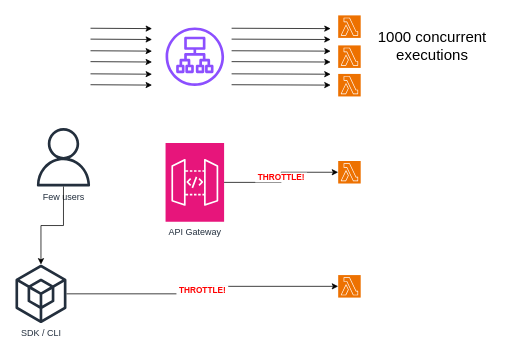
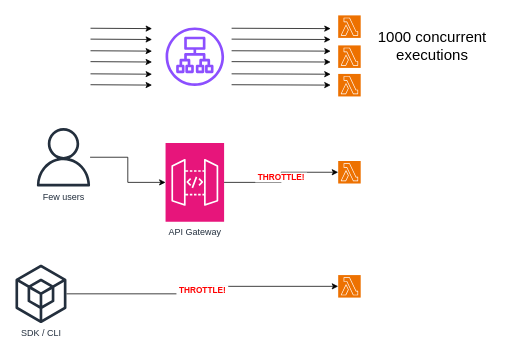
edge "Few users" -> "SDK / CLI": now "Few users" -> "API Gateway"
